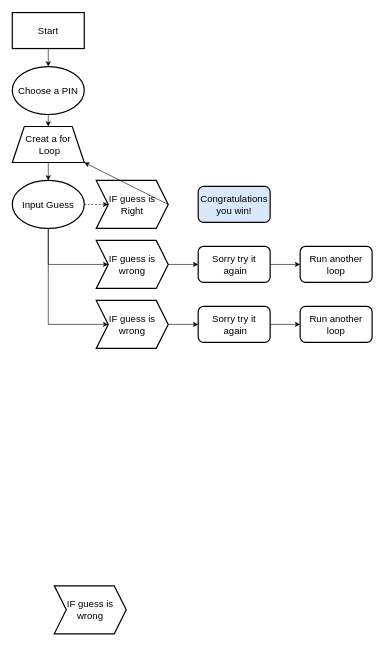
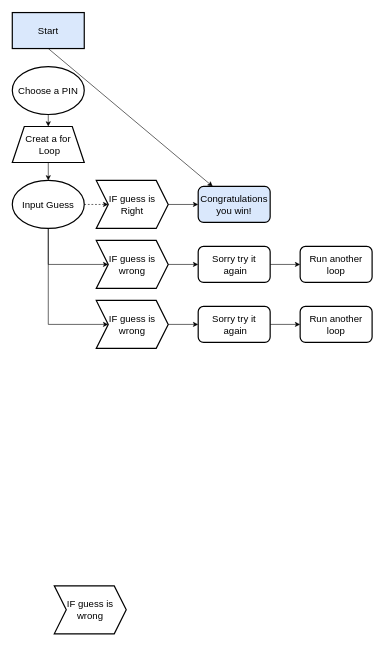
node "Start": fillcolor #ffffff -> #dae8fc
edge "Start" -> "Choose a PIN": now "Start" -> "Congratulations you win!"
edge "IF guess is Right" -> "Creat a for Loop": now "IF guess is Right" -> "Congratulations you win!"
